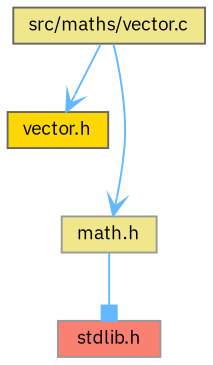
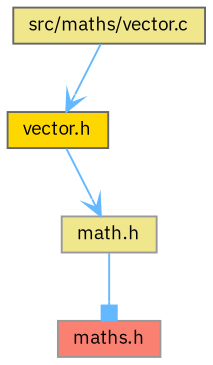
edge "src/maths/vector.c" -> "math.h": now "vector.h" -> "math.h"
node "stdlib.h": label "stdlib.h" -> "maths.h"
